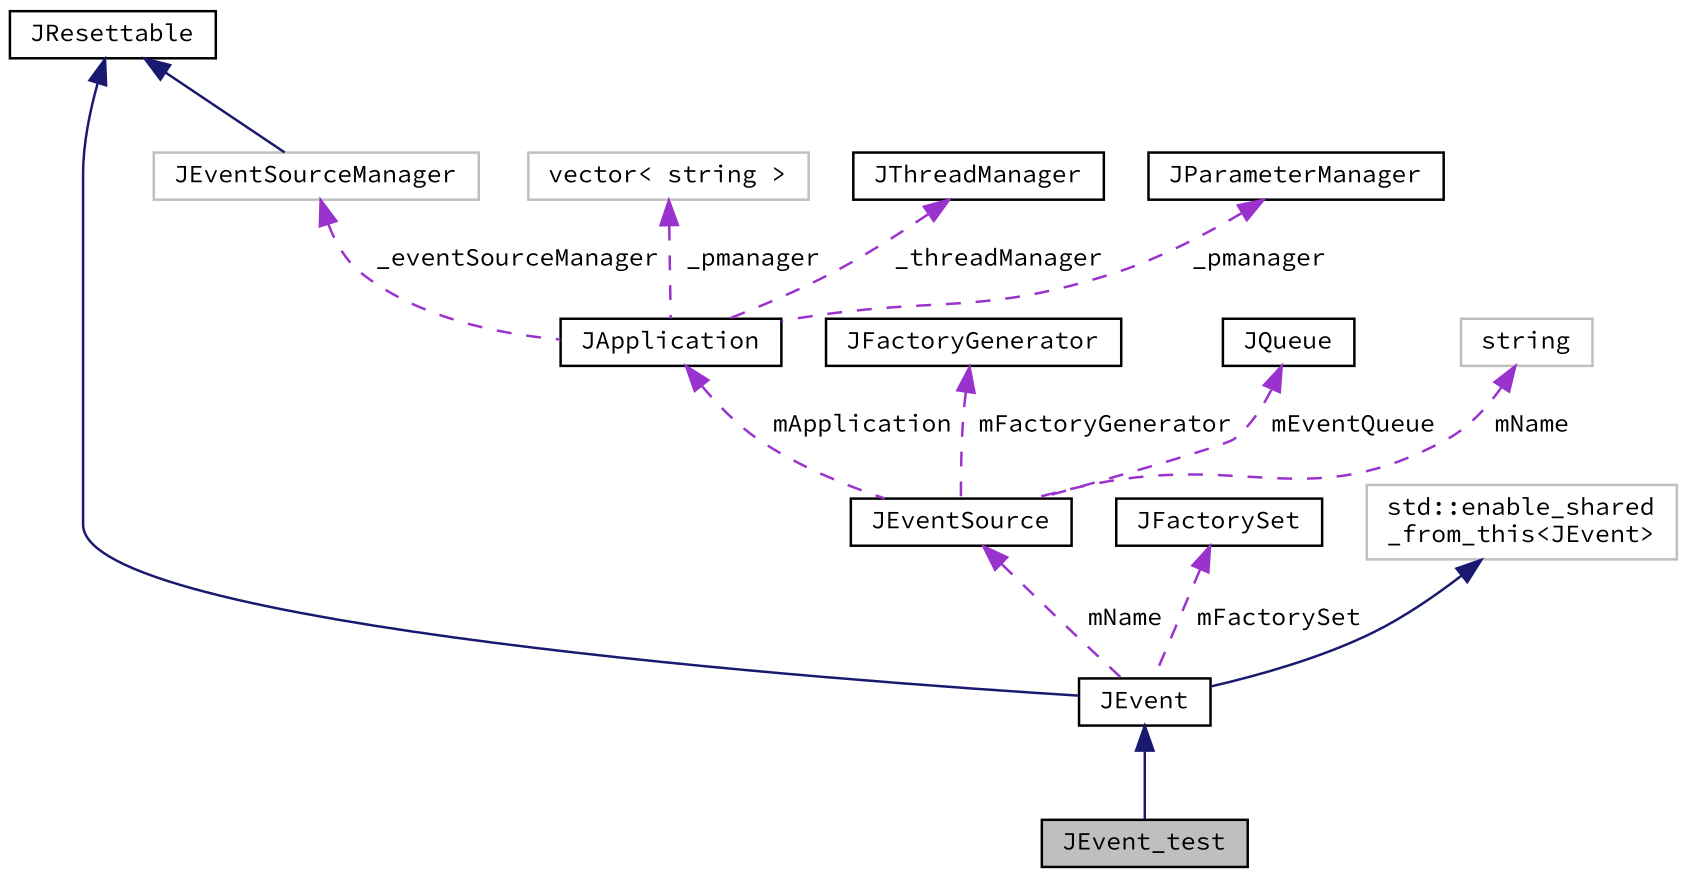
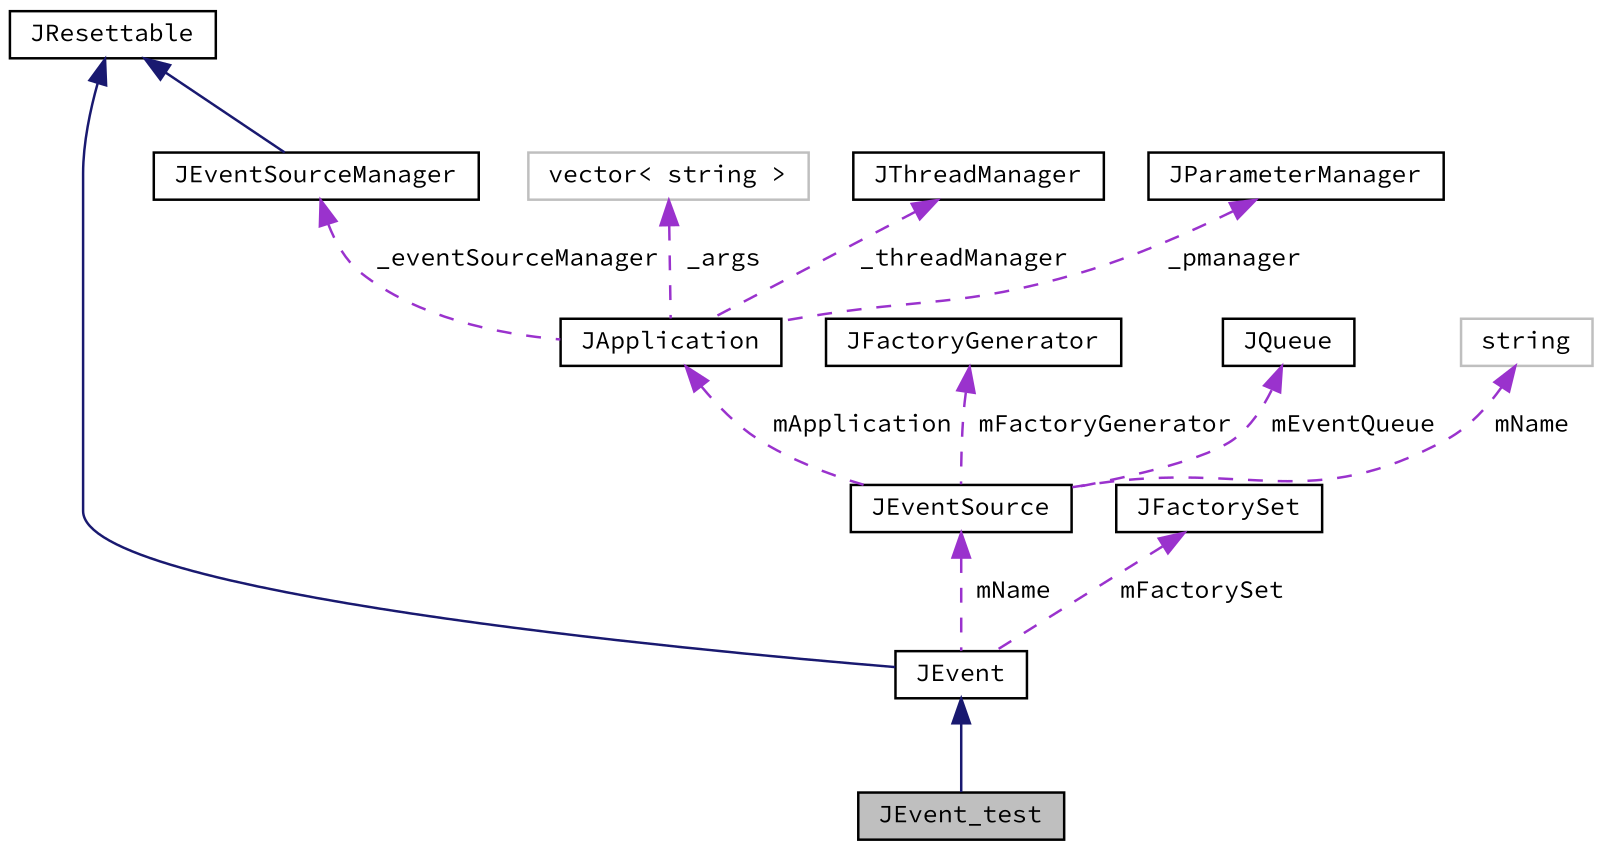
node "JEventSourceManager": color grey75 -> black
edge "JApplication" -> "vector< string >": label " _pmanager" -> " _args"
node "std::enable_shared _from_this<JEvent>": removed
